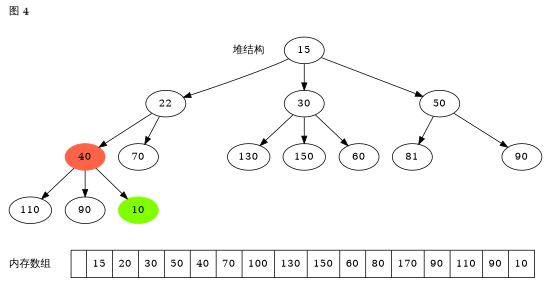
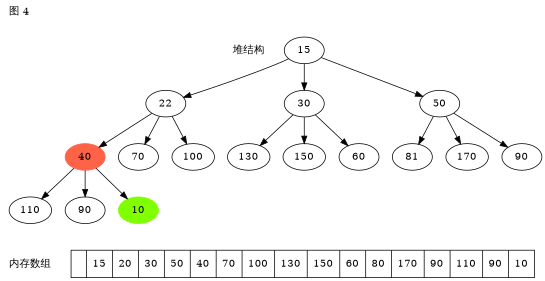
node "100": added
node "170": added
